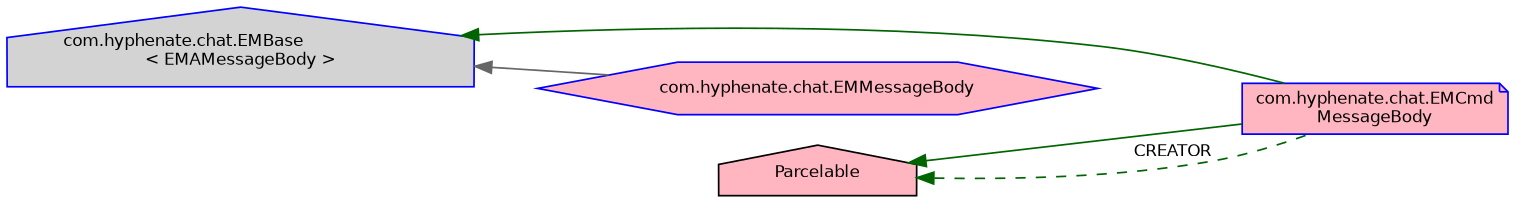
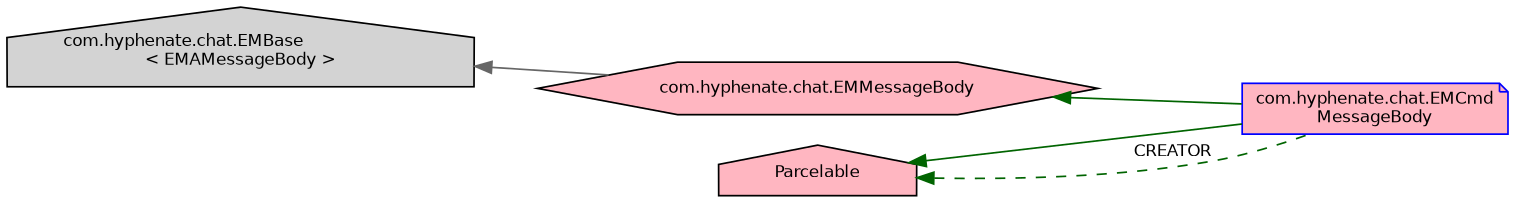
edge "com.hyphenate.chat.EMCmd MessageBody" -> "com.hyphenate.chat.EMBase < EMAMessageBody >": now "com.hyphenate.chat.EMCmd MessageBody" -> "com.hyphenate.chat.EMMessageBody"
node "com.hyphenate.chat.EMBase < EMAMessageBody >": color blue -> black
node "com.hyphenate.chat.EMMessageBody": color blue -> black
